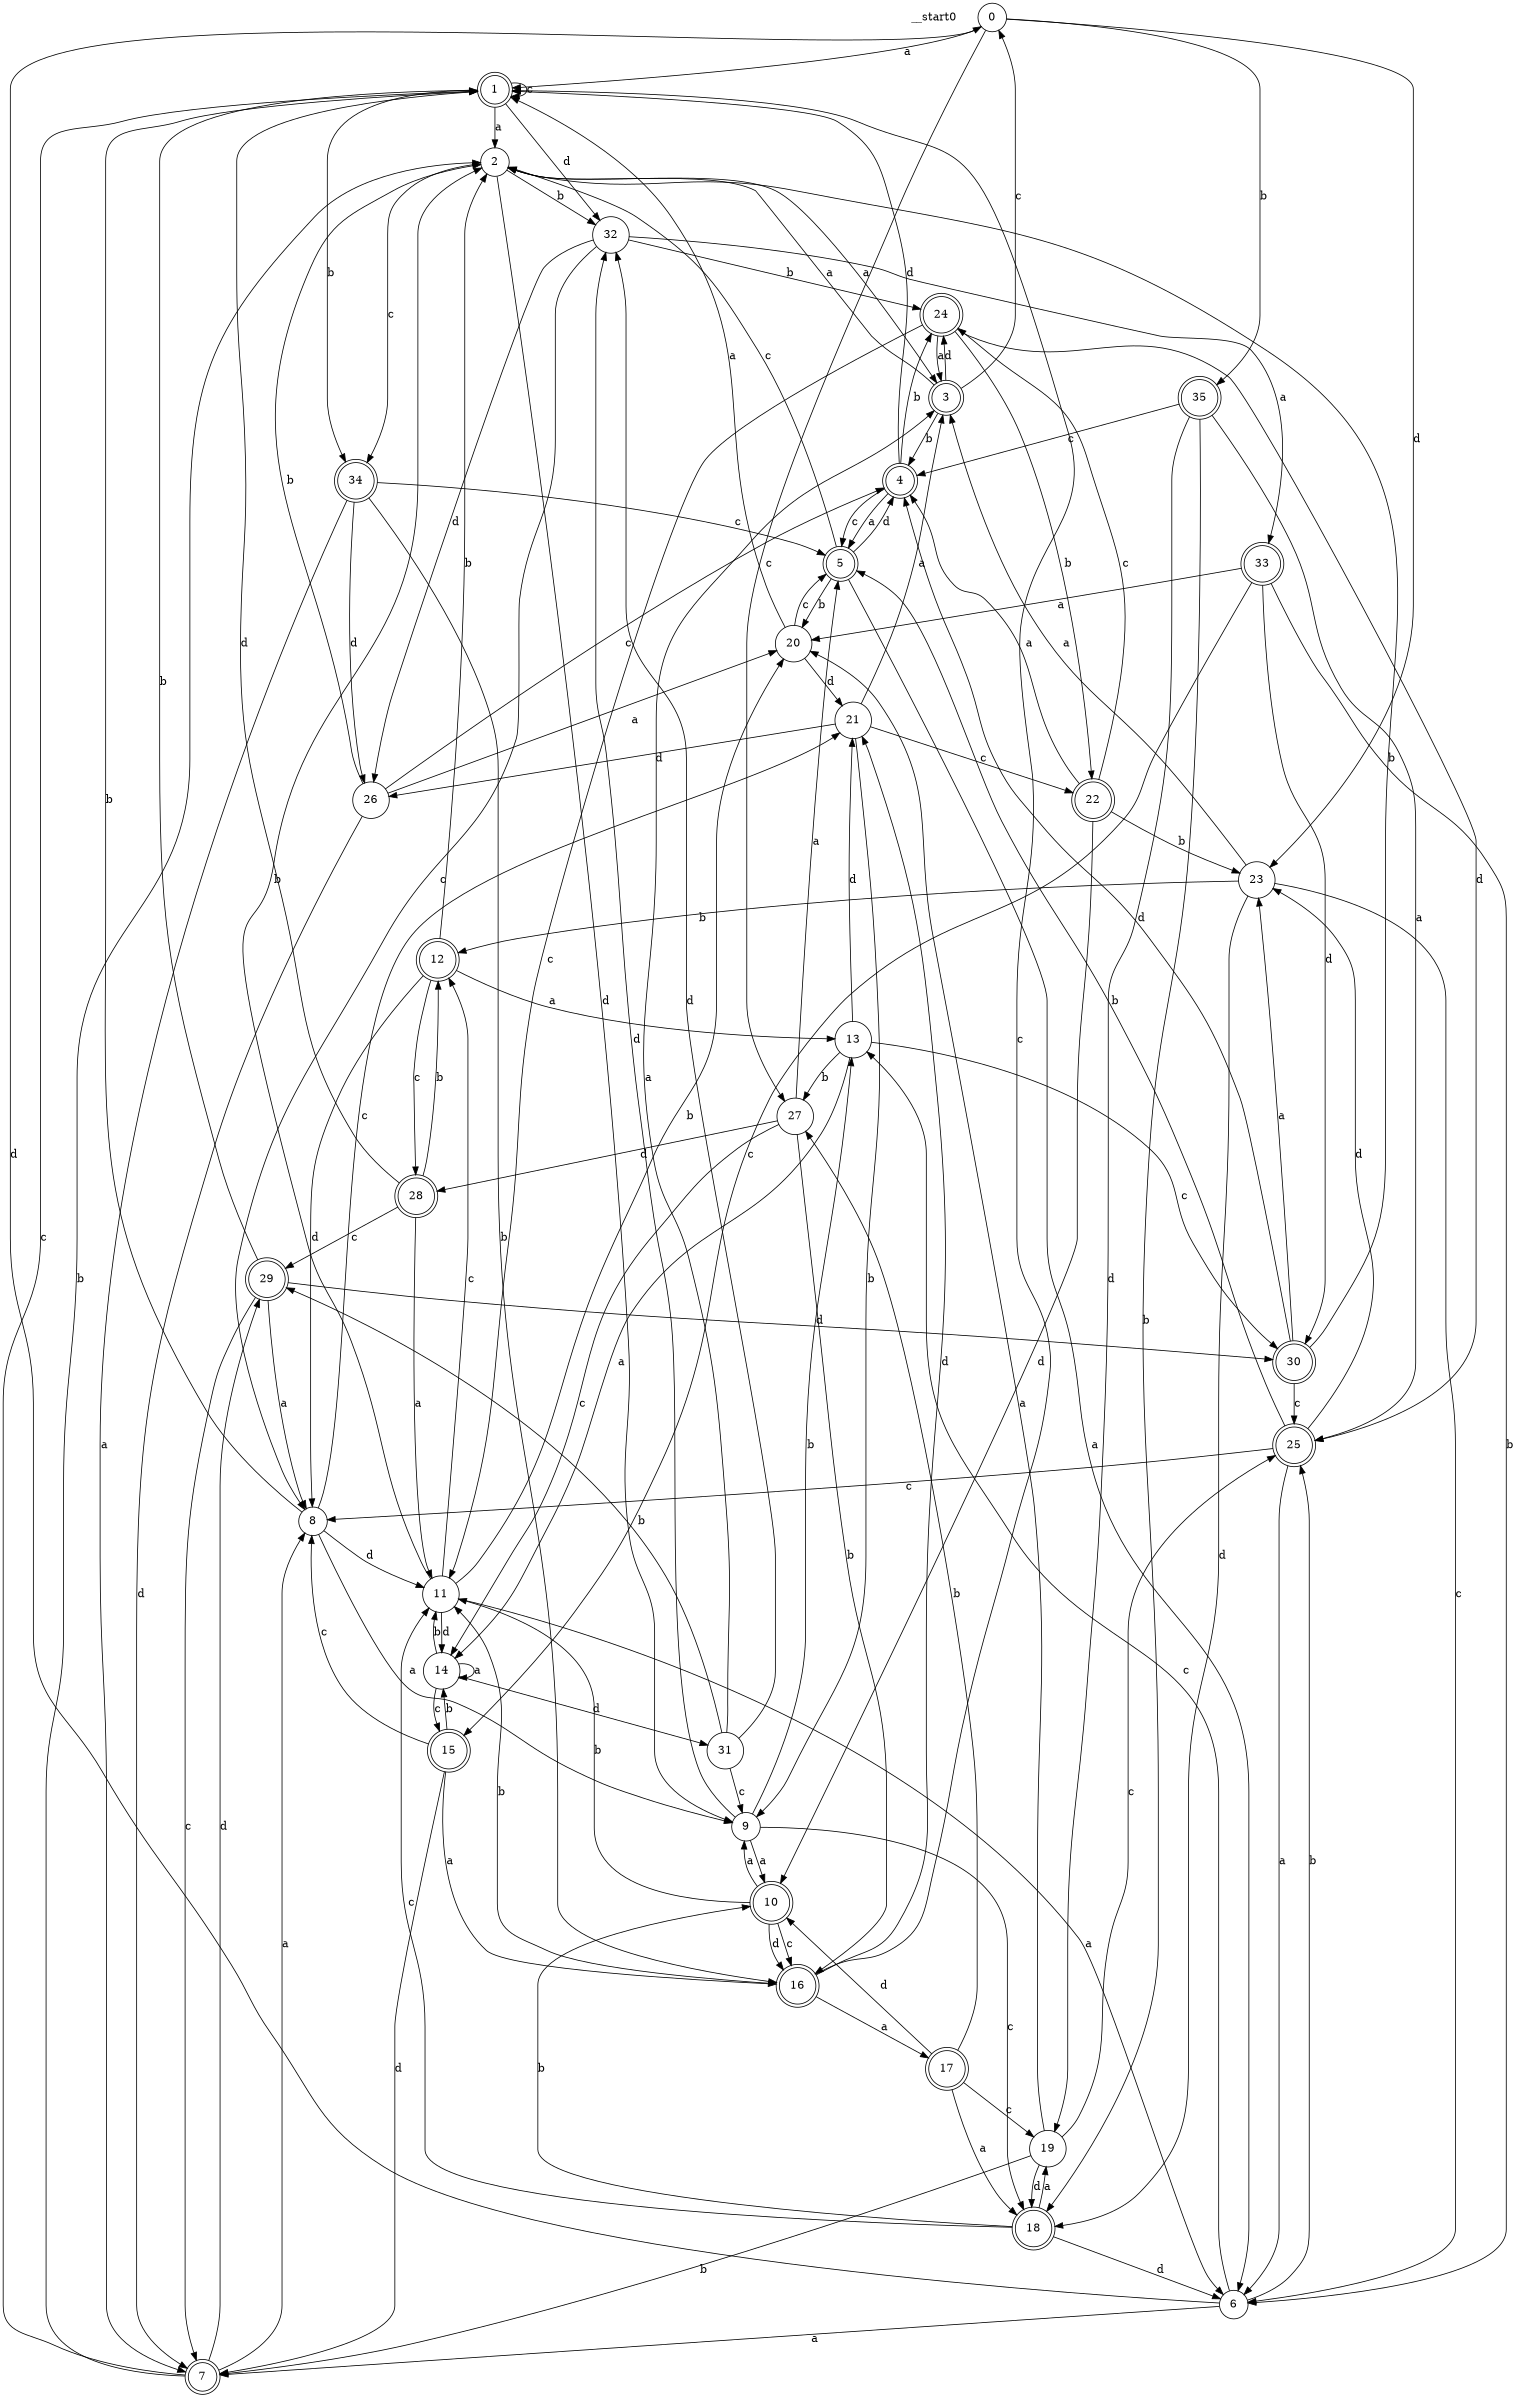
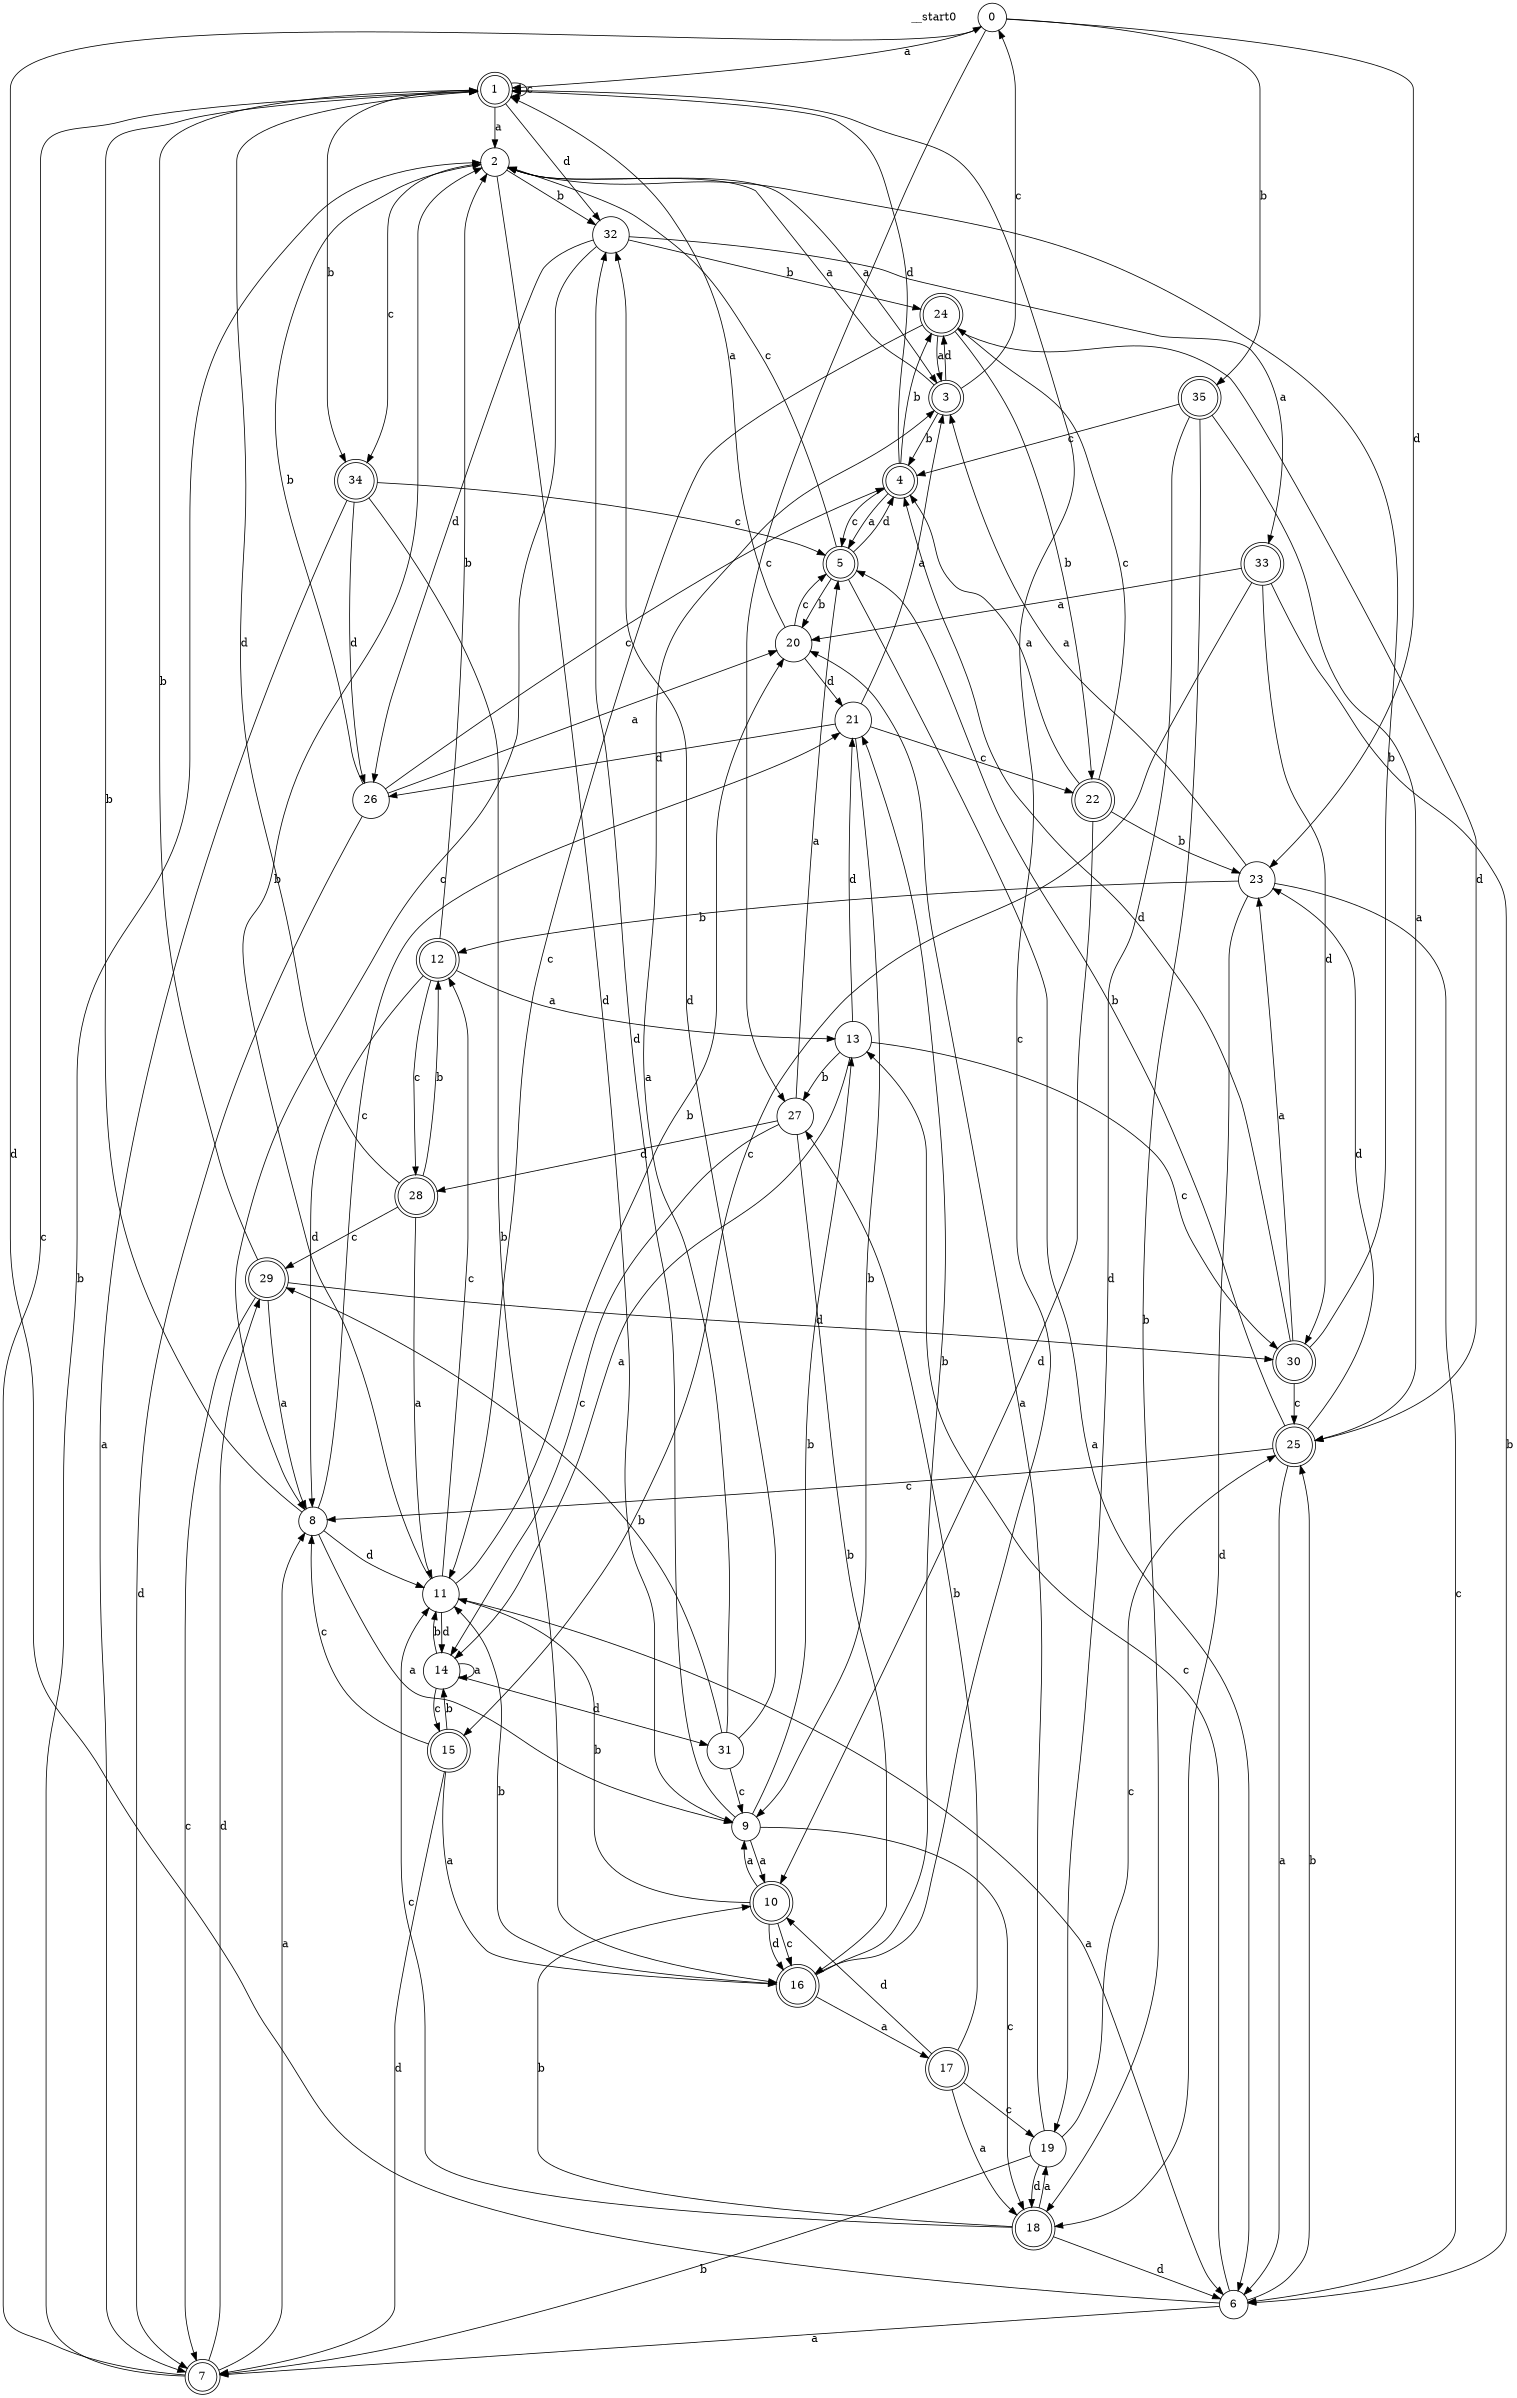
edge "16" -> "21": label "d" -> "b"
